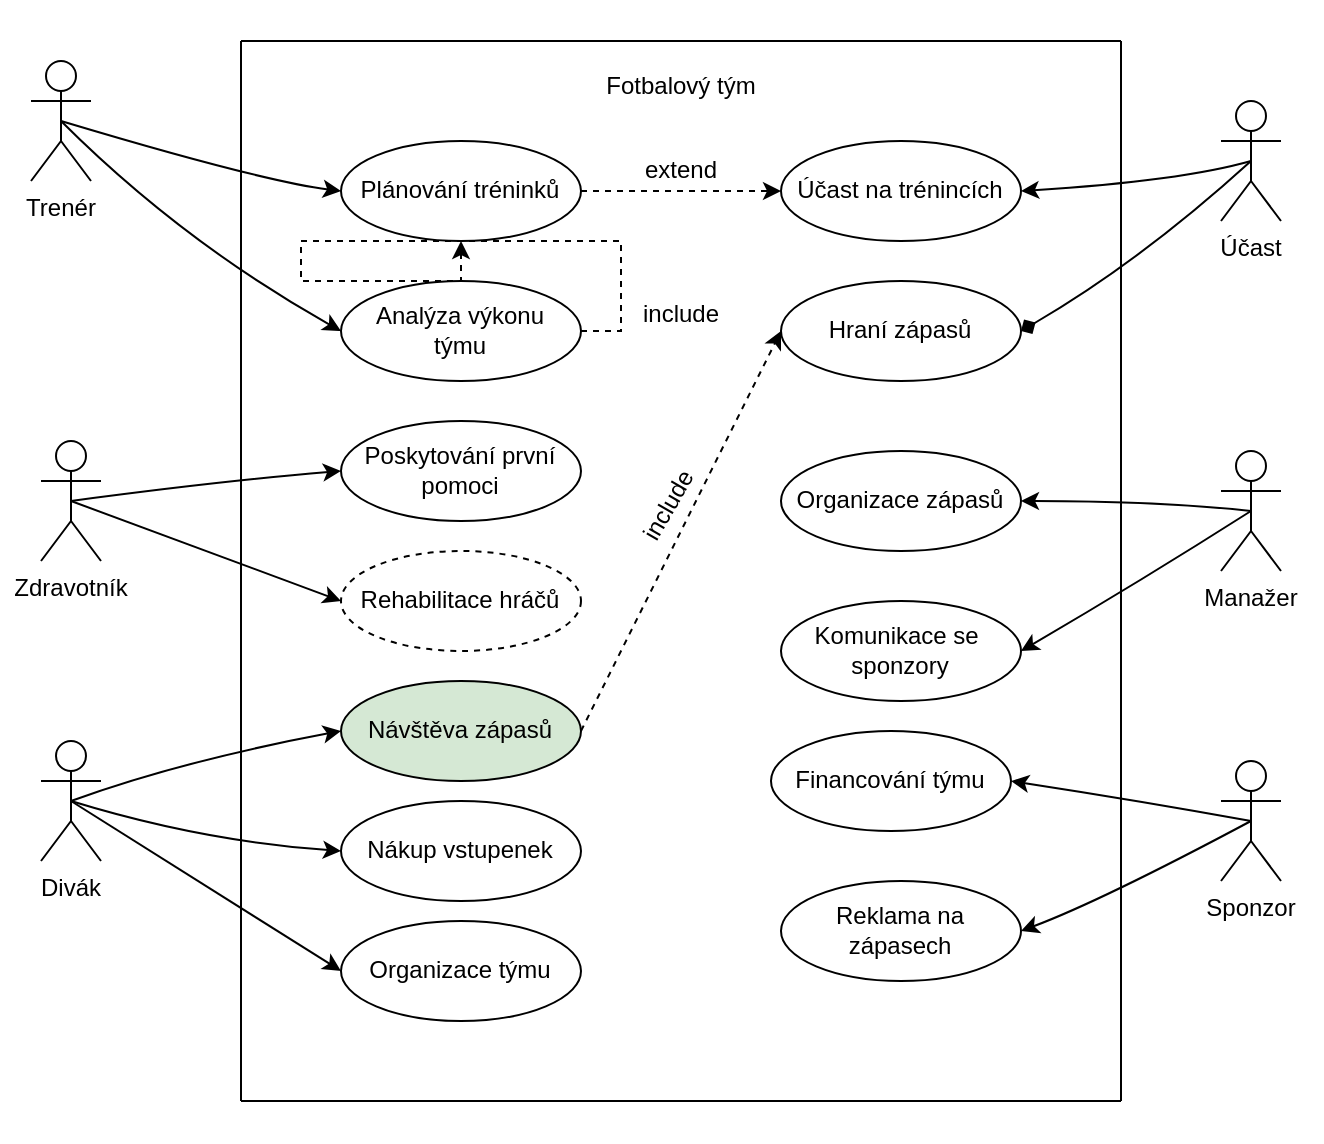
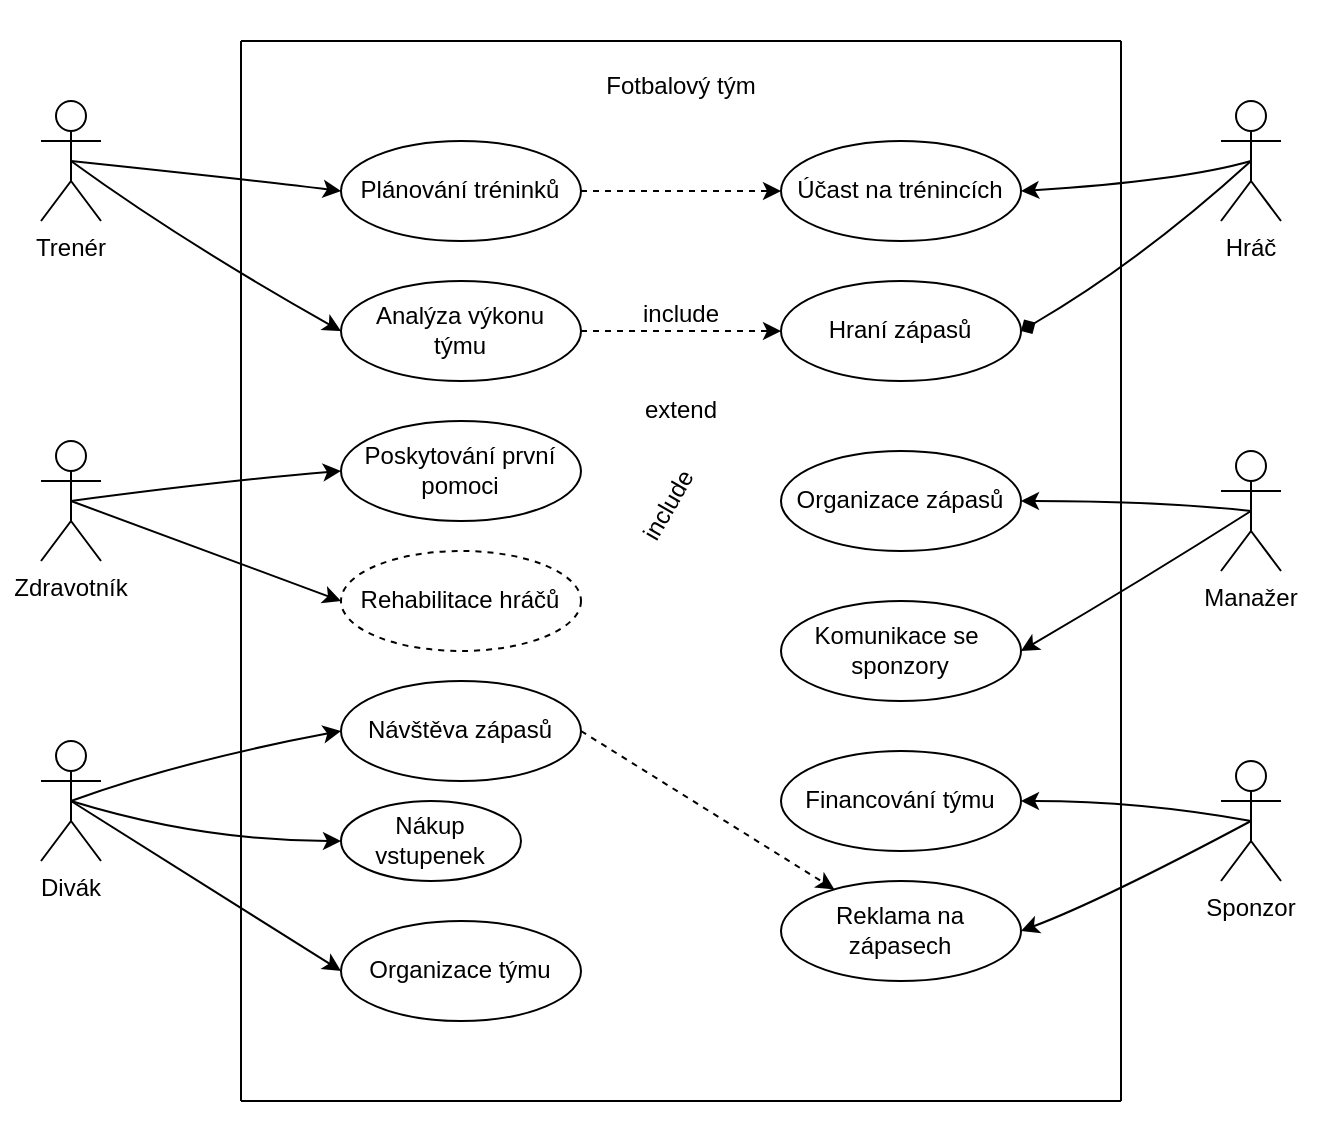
node "Trenér": moved (61, 121) -> (71, 161)
node "extend": moved (681, 171) -> (681, 411)
node "Účast": label "Účast" -> "Hráč"
edge "Analýza výkonu týmu" -> "Plánování tréninků": now "Analýza výkonu týmu" -> "Hraní zápasů"
edge "Návštěva zápasů" -> "Hraní zápasů": now "Návštěva zápasů" -> "Reklama na zápasech"
node "Návštěva zápasů": fillcolor #d5e8d4 -> #ffffff
node "Financování týmu": moved (891, 781) -> (901, 801)
node "Nákup vstupenek": size 240x100 -> 180x80
